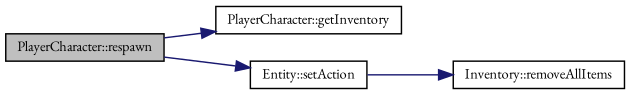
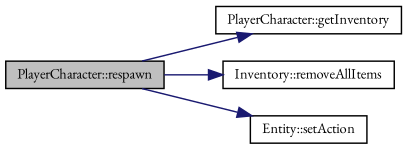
edge "Entity::setAction" -> "Inventory::removeAllItems": now "PlayerCharacter::respawn" -> "Inventory::removeAllItems"
